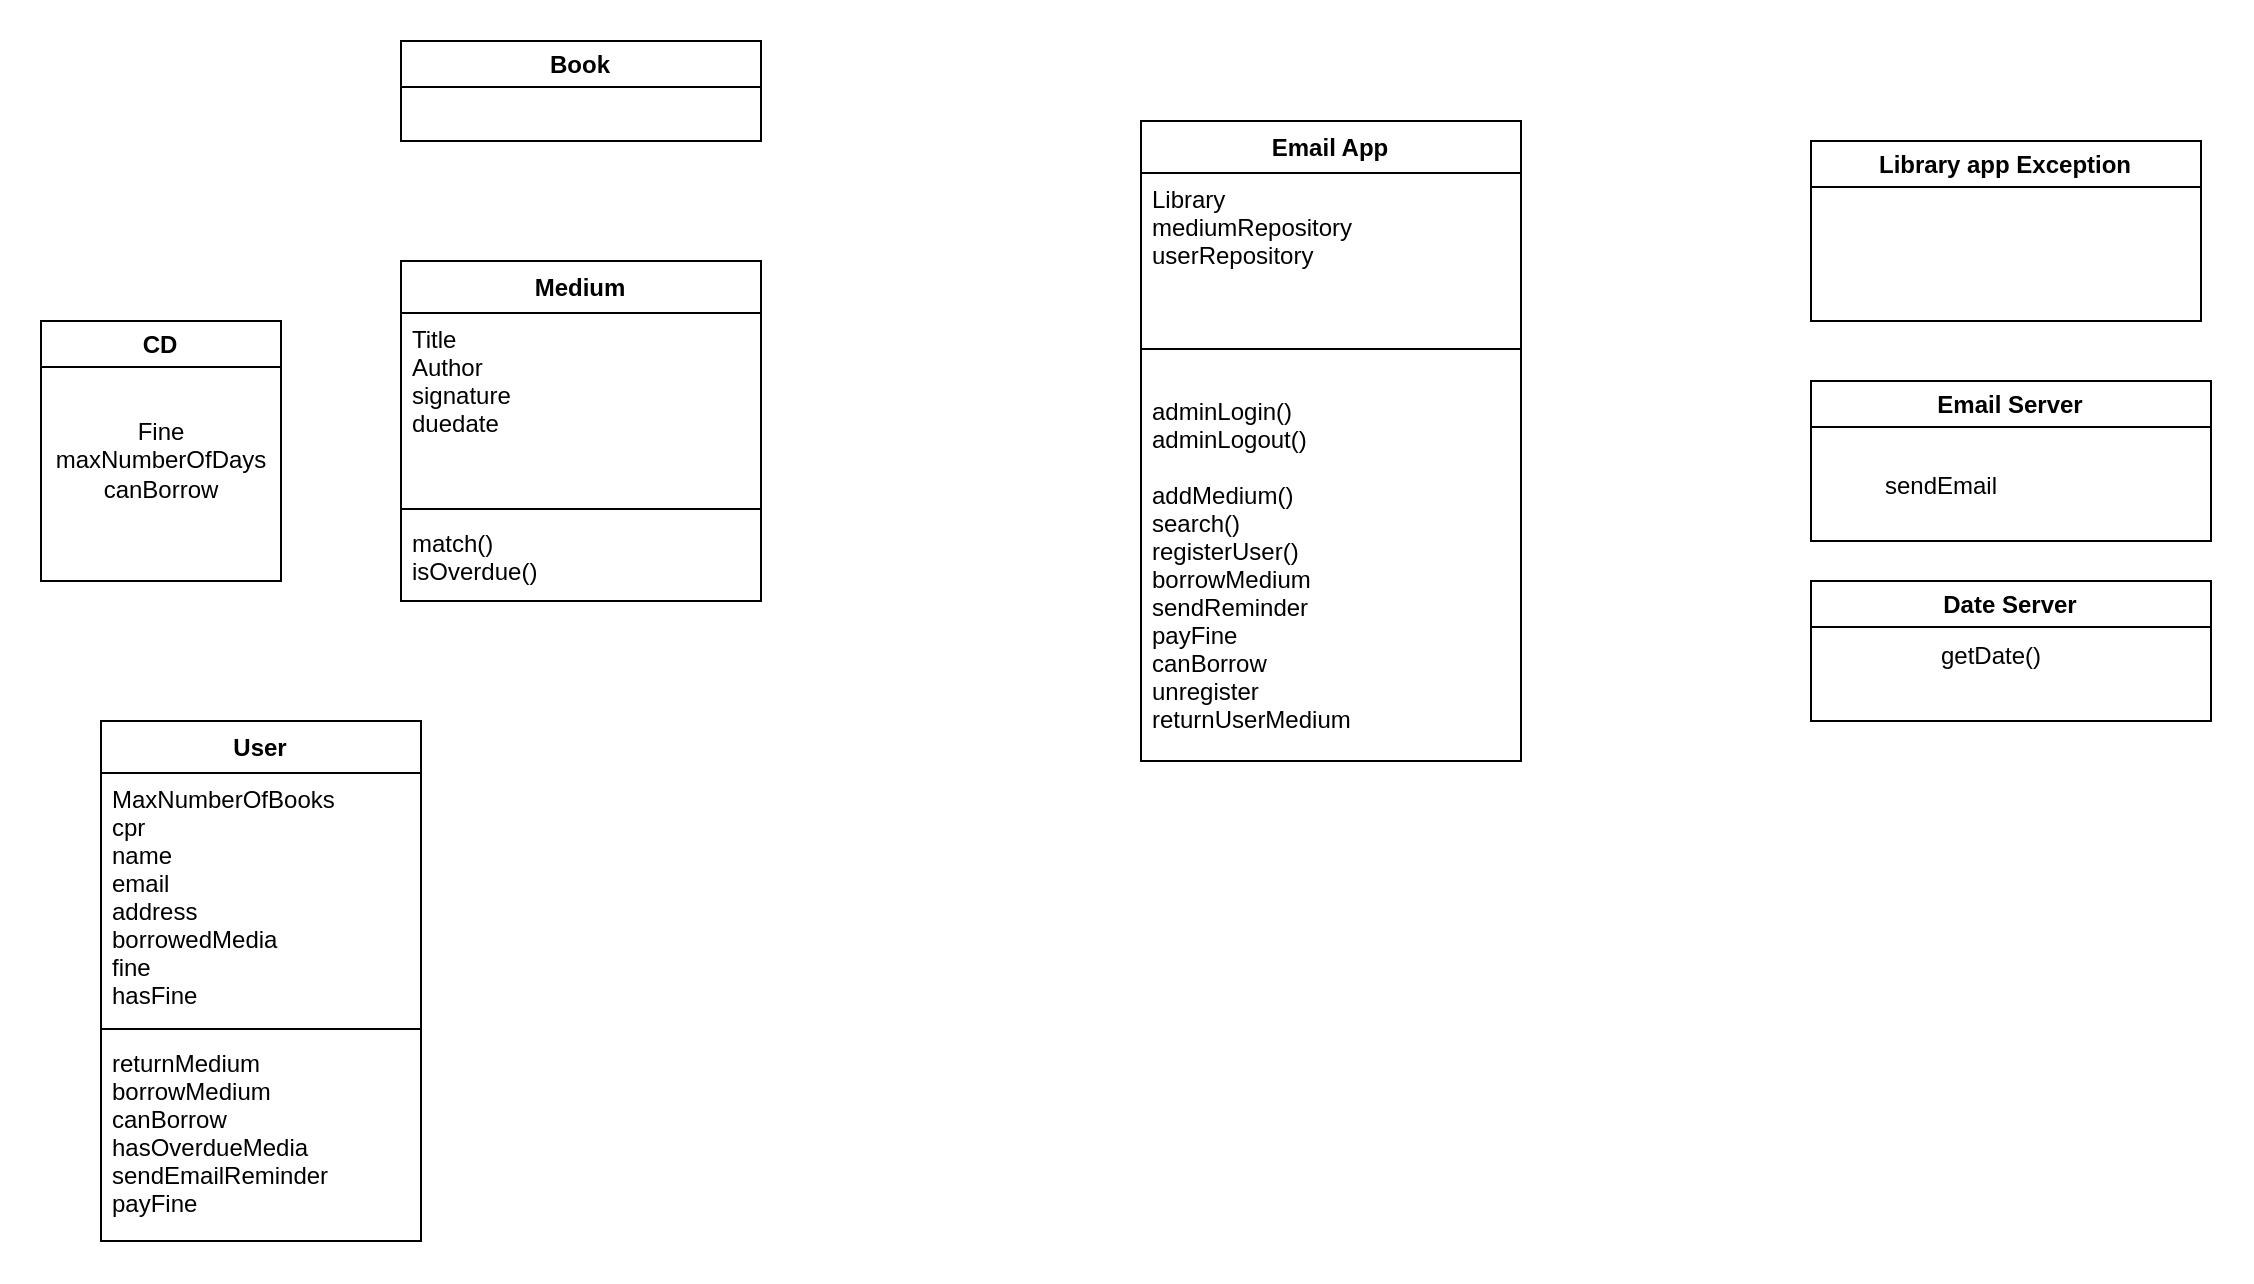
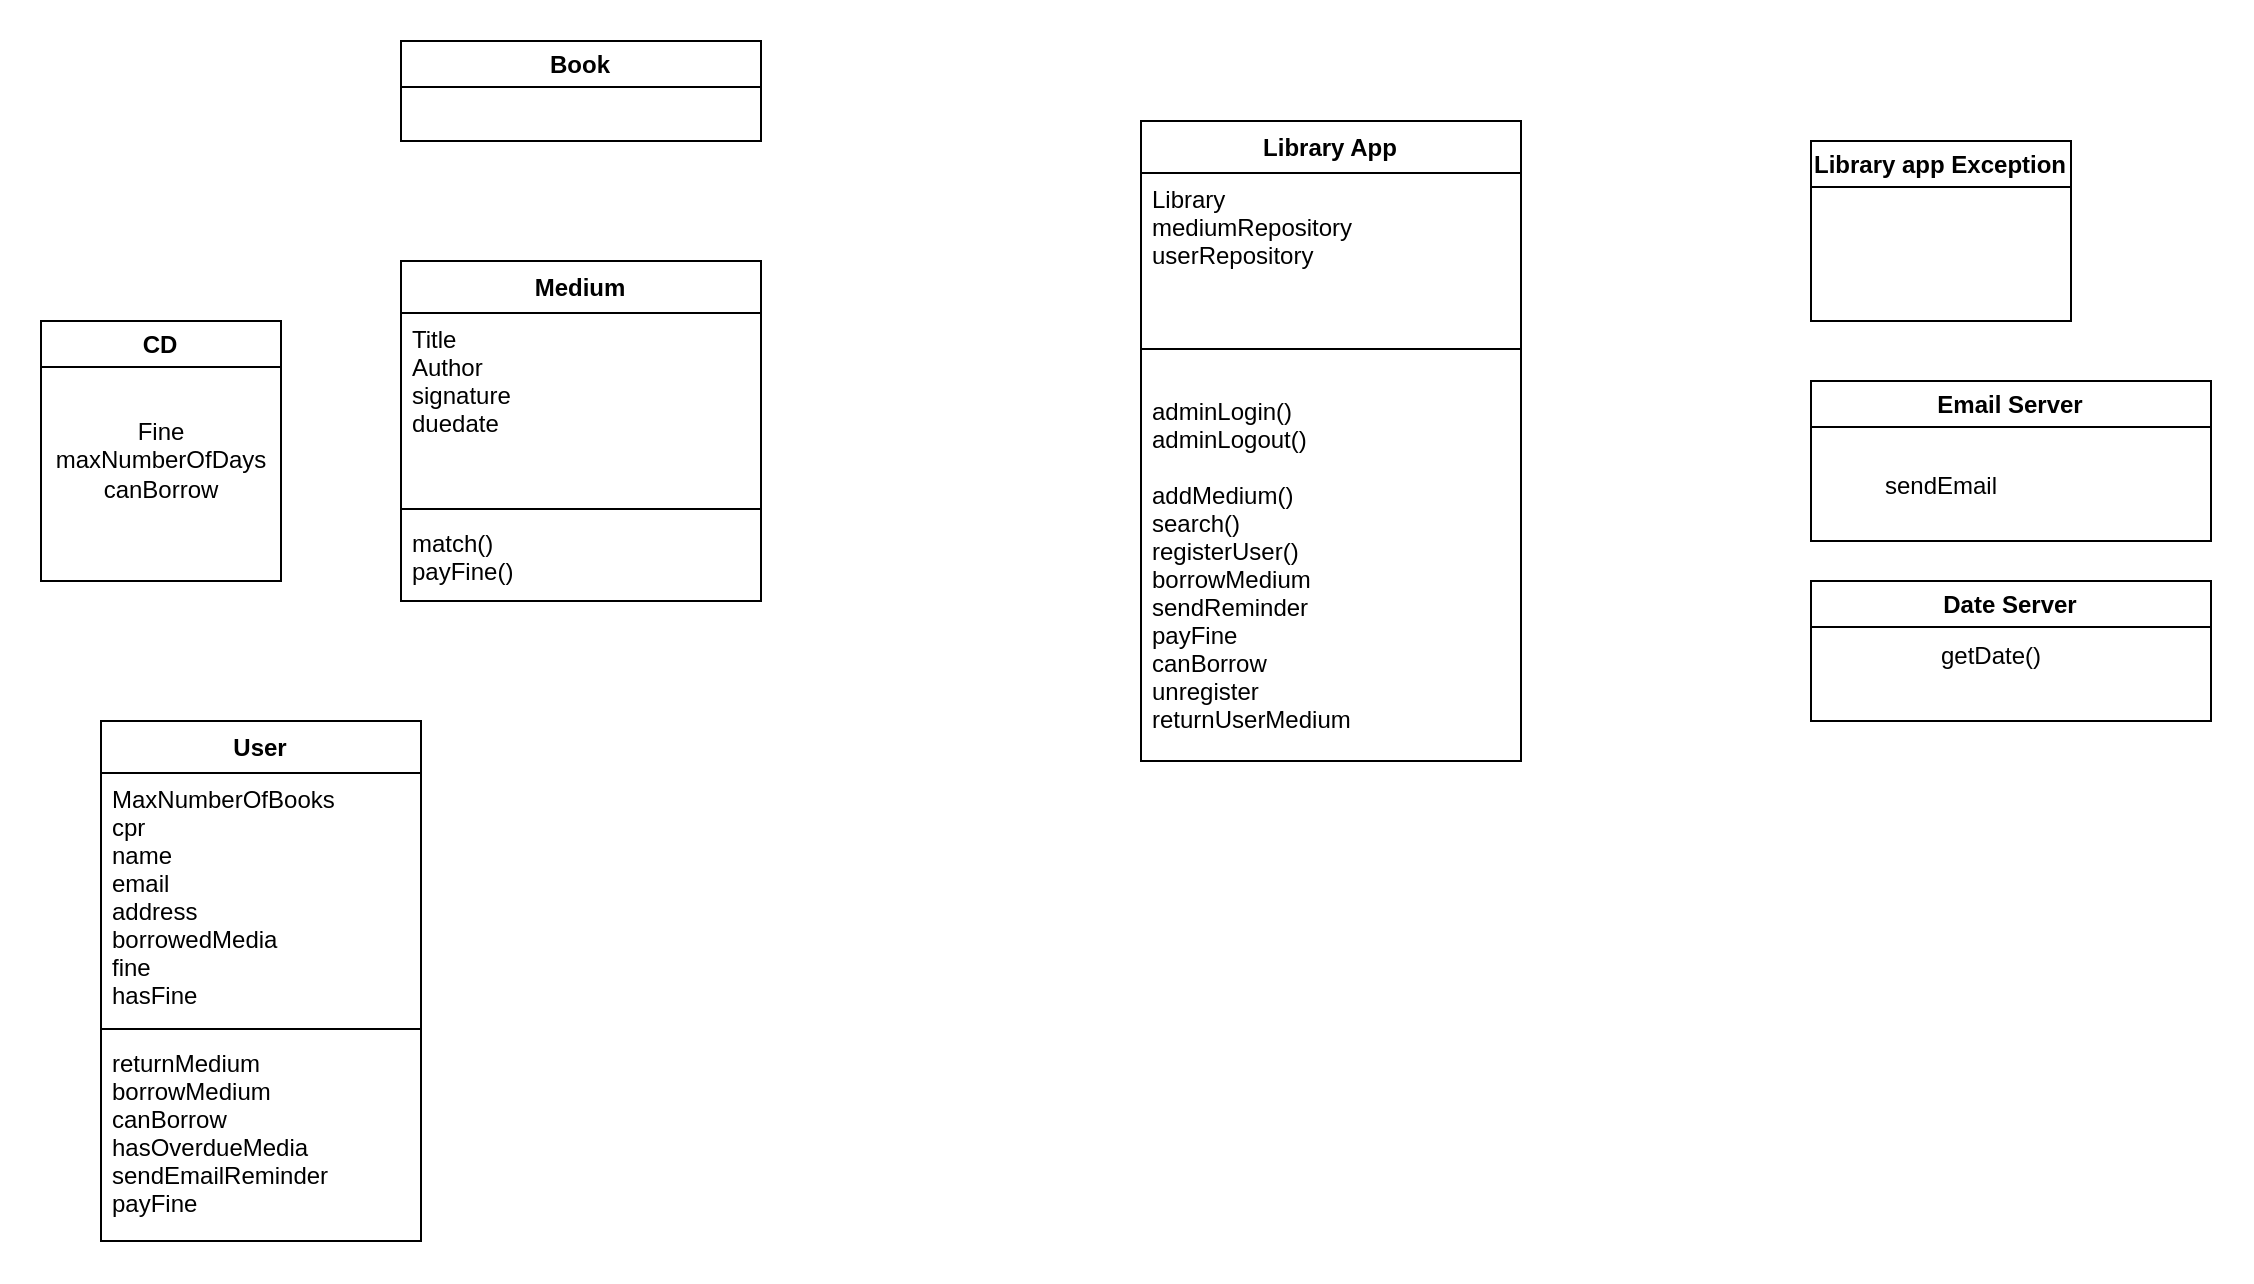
node "Email App": label "Email App" -> "Library App"
node "Library app Exception": size 390x180 -> 260x180
node "match() isOverdue()": label "match() isOverdue()" -> "match() payFine()"
